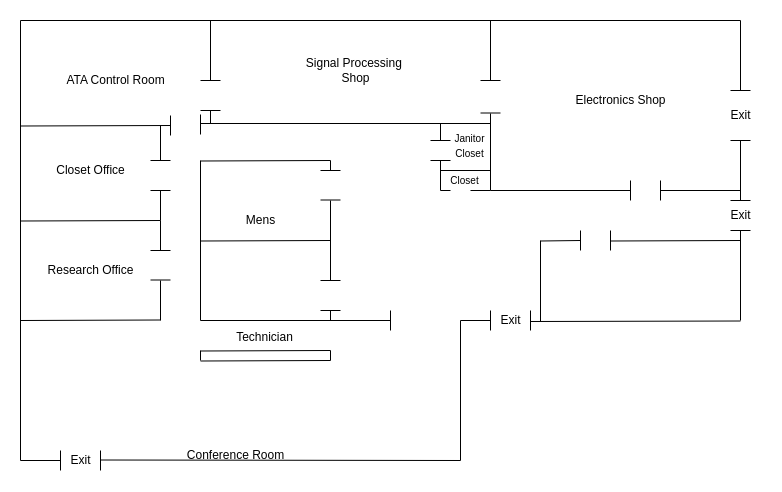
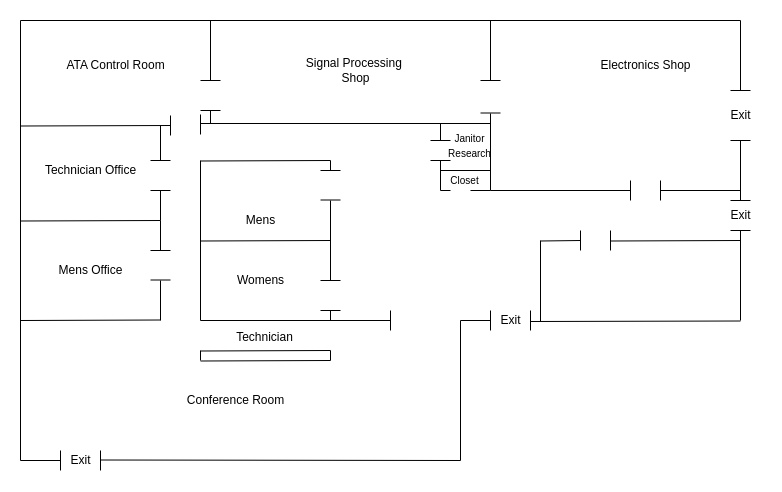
node "ATA Control Room": moved (116, 81) -> (116, 66)
node "Electronics Shop": moved (621, 101) -> (646, 66)
node "Janitor Closet": label "Janitor Closet" -> "Janitor Research"
node "Closet Office": label "Closet Office" -> "Technician Office"
node "Research Office": label "Research Office" -> "Mens Office"
node "Womens": added
node "Conference Room": moved (236, 456) -> (236, 401)
